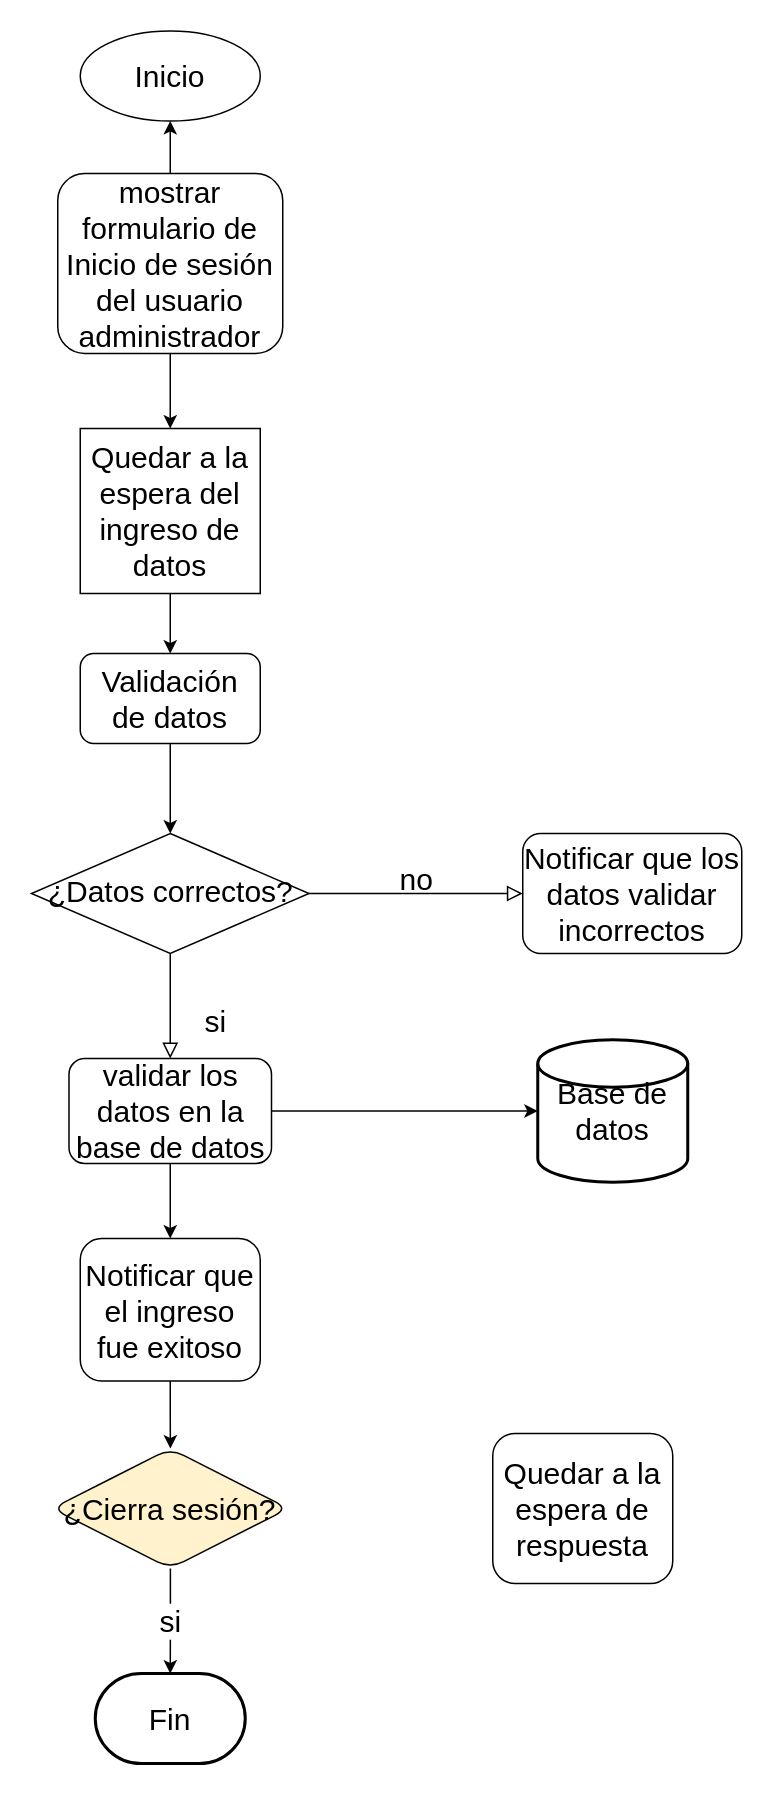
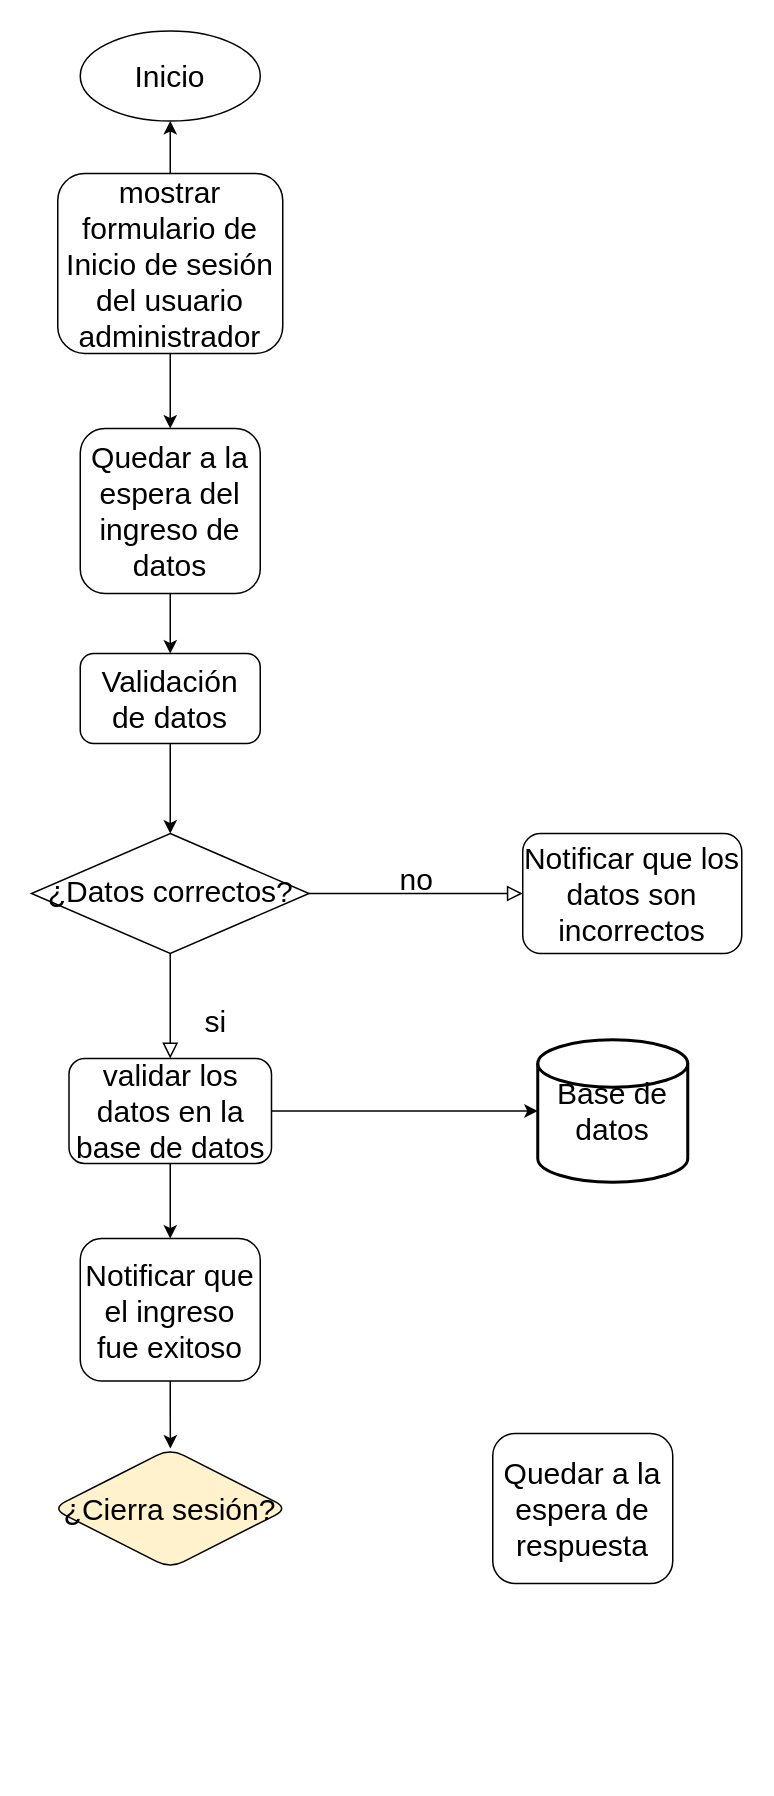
node "Quedar a la espera del ingreso de datos": shape rectangle -> rounded rectangle
node "Notificar que los datos validar incorrectos": label "Notificar que los datos validar incorrectos" -> "Notificar que los datos son incorrectos"
edge "¿Cierra sesión?" -> "Fin": removed, label "si"
node "Fin": removed
